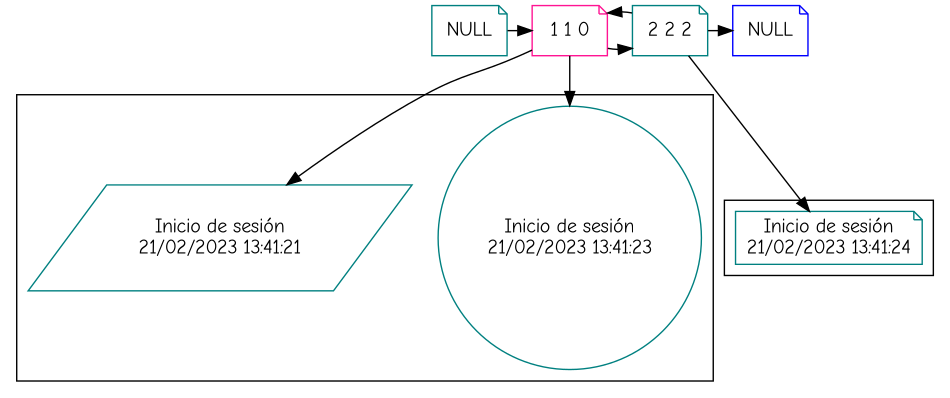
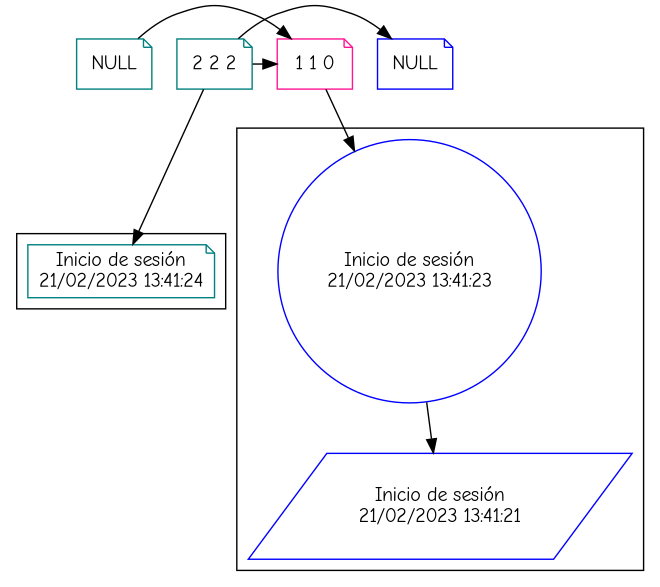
edge "1 1 0" -> "2 2 2": removed
edge "1 1 0" -> "Inicio de sesión 21/02/2023 13:41:21": now "Inicio de sesión 21/02/2023 13:41:23" -> "Inicio de sesión 21/02/2023 13:41:21"
node "Inicio de sesión 21/02/2023 13:41:21": color teal -> blue
node "Inicio de sesión 21/02/2023 13:41:23": color teal -> blue
